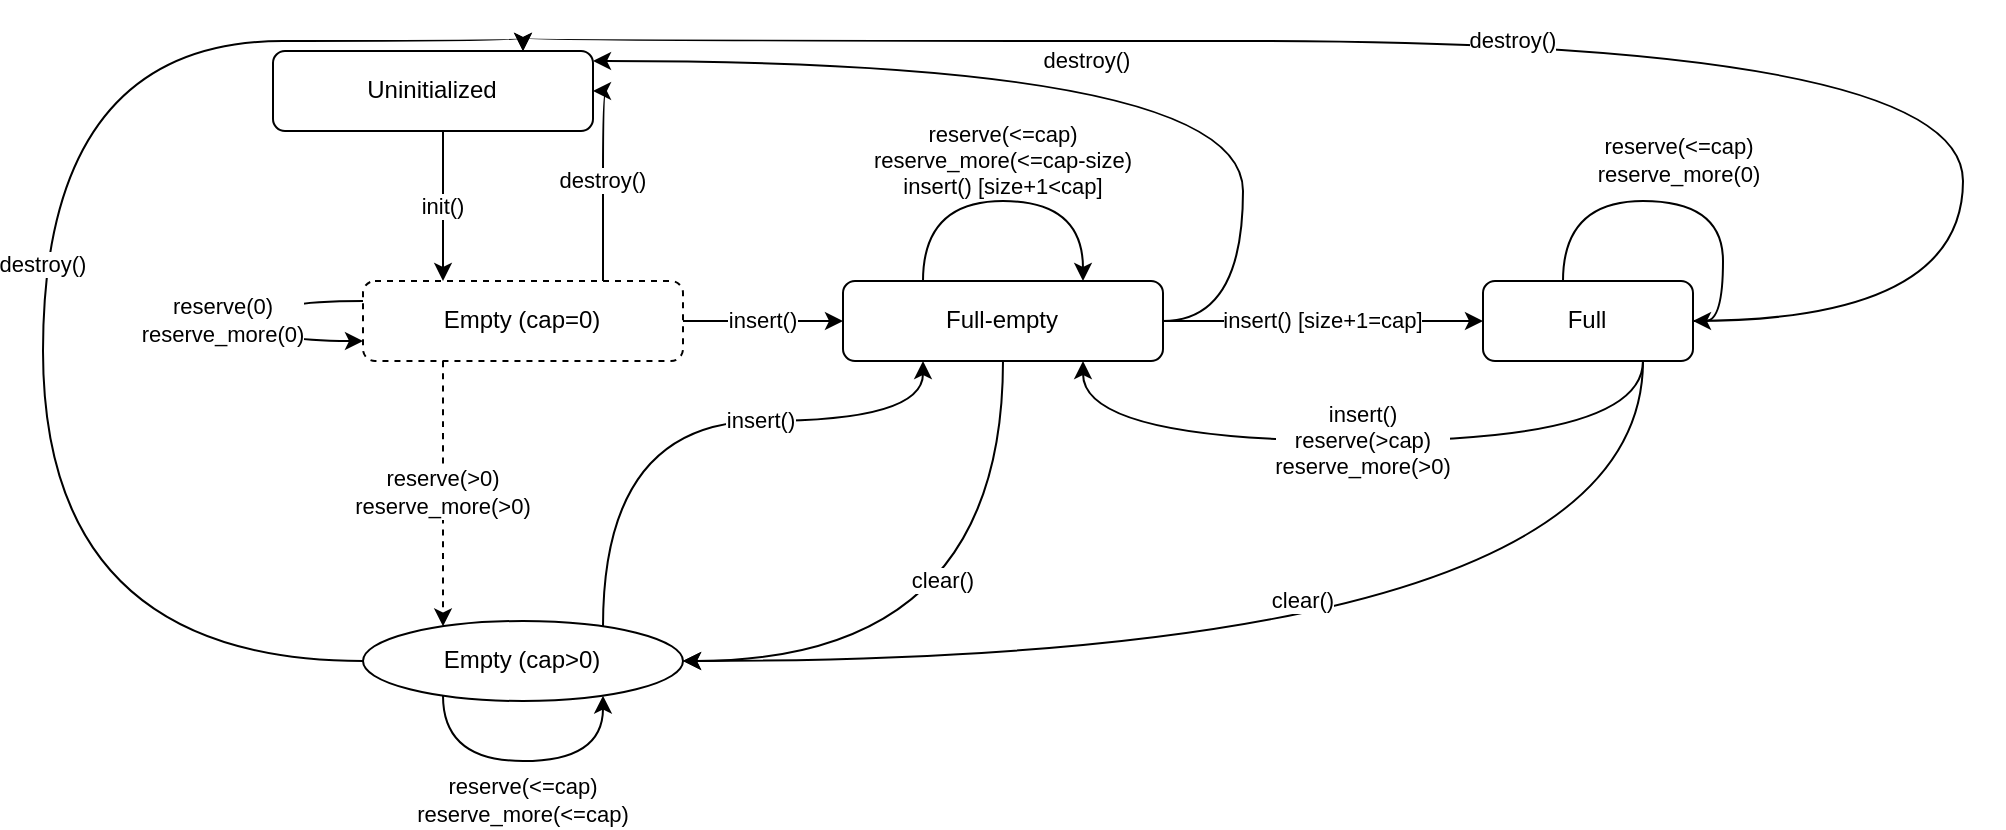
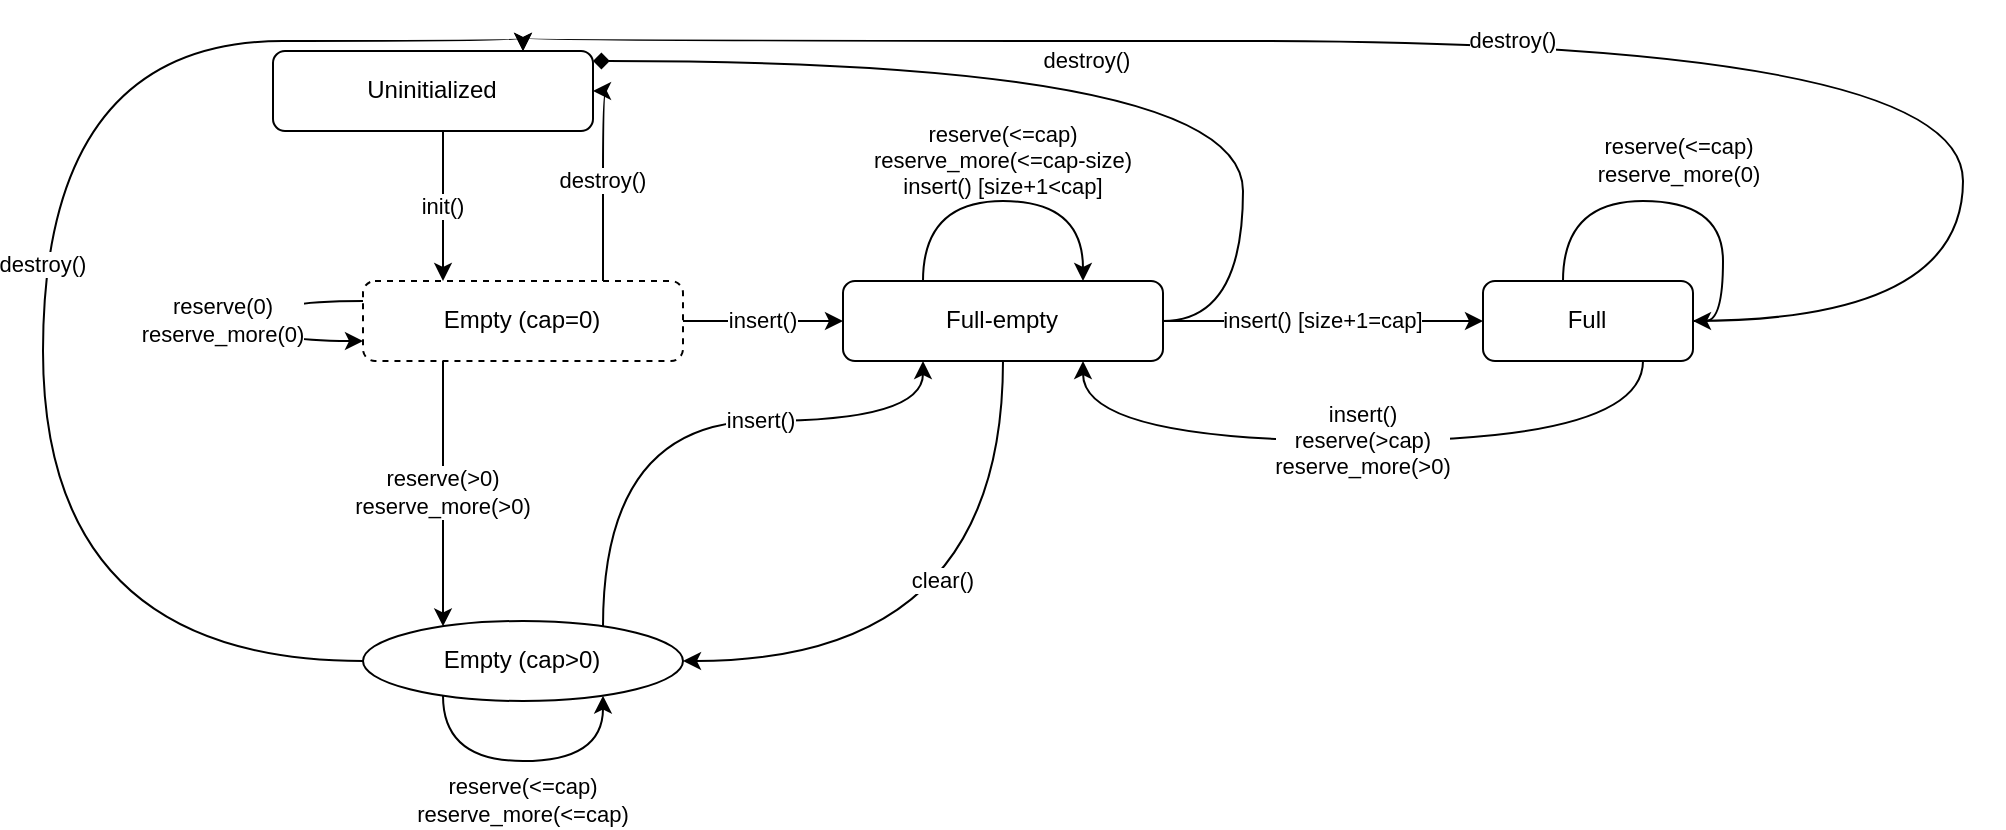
edge "Full-empty" -> "Uninitialized": arrowhead classic -> diamond
edge "Empty (cap=0)" -> "Empty (cap>0)": style dashed -> solid
edge "Full" -> "Empty (cap>0)": removed, label "clear()"
